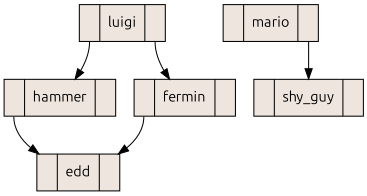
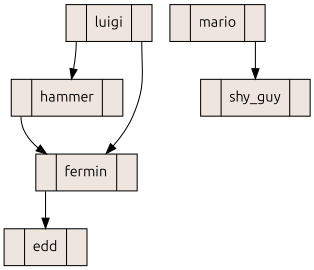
edge "hammer" -> "edd": now "hammer" -> "fermin"
